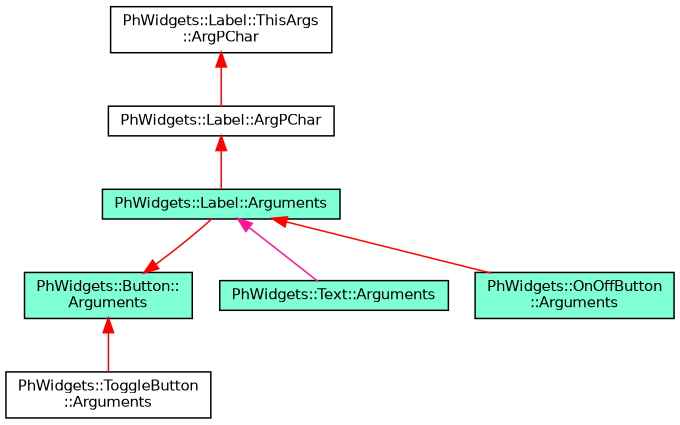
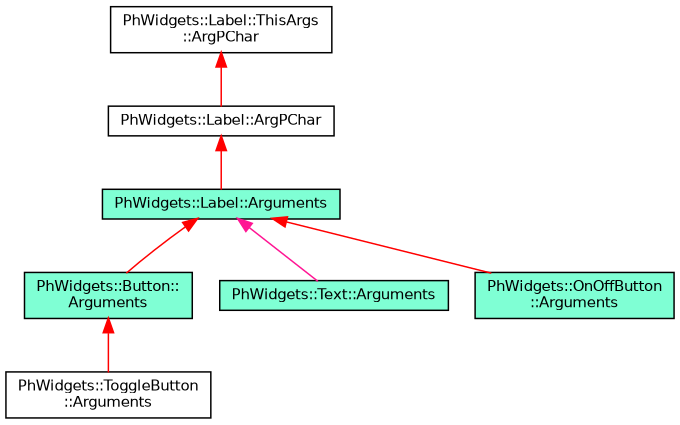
edge "PhWidgets::Label::Arguments" -> "PhWidgets::Button:: Arguments": reversed
